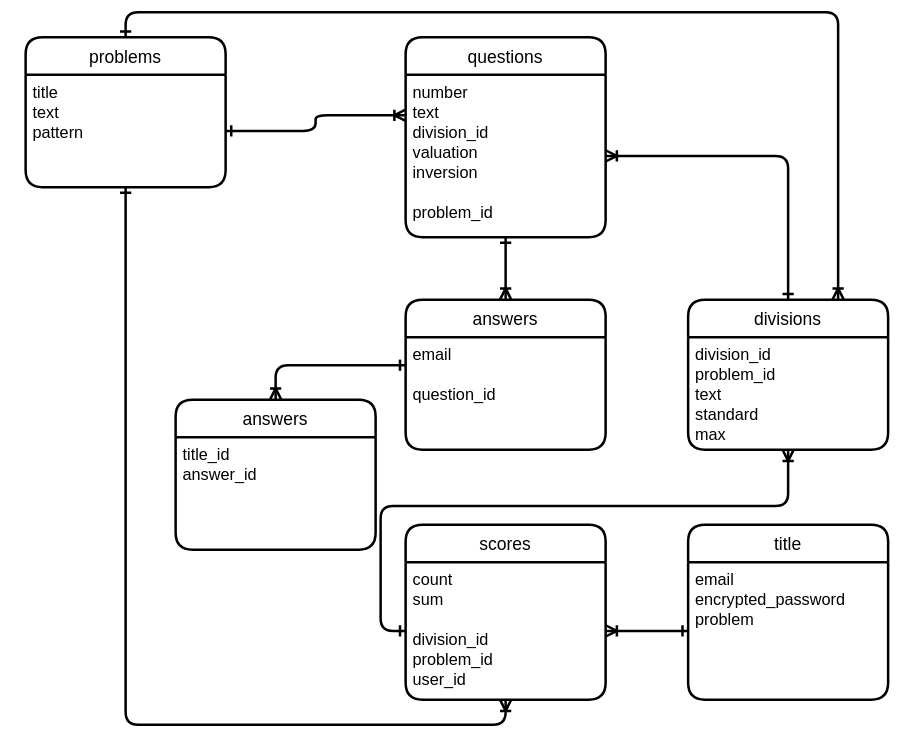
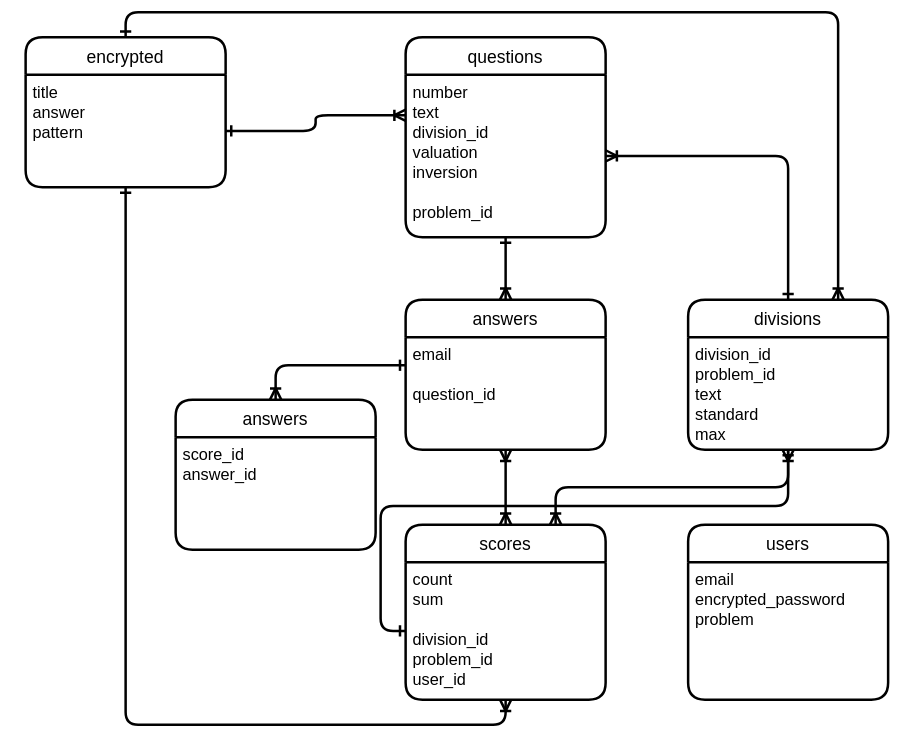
node "problems": label "problems" -> "encrypted"
node "title text pattern": label "title text pattern" -> "title answer pattern"
node "title_id answer_id": label "title_id answer_id" -> "score_id answer_id"
edge "division_id problem_id text standard max" -- "scores": added
edge "email question_id" -- "scores": added
node "title": label "title" -> "users"
edge "count sum division_id problem_id user_id" -- "email encrypted_password problem": removed
